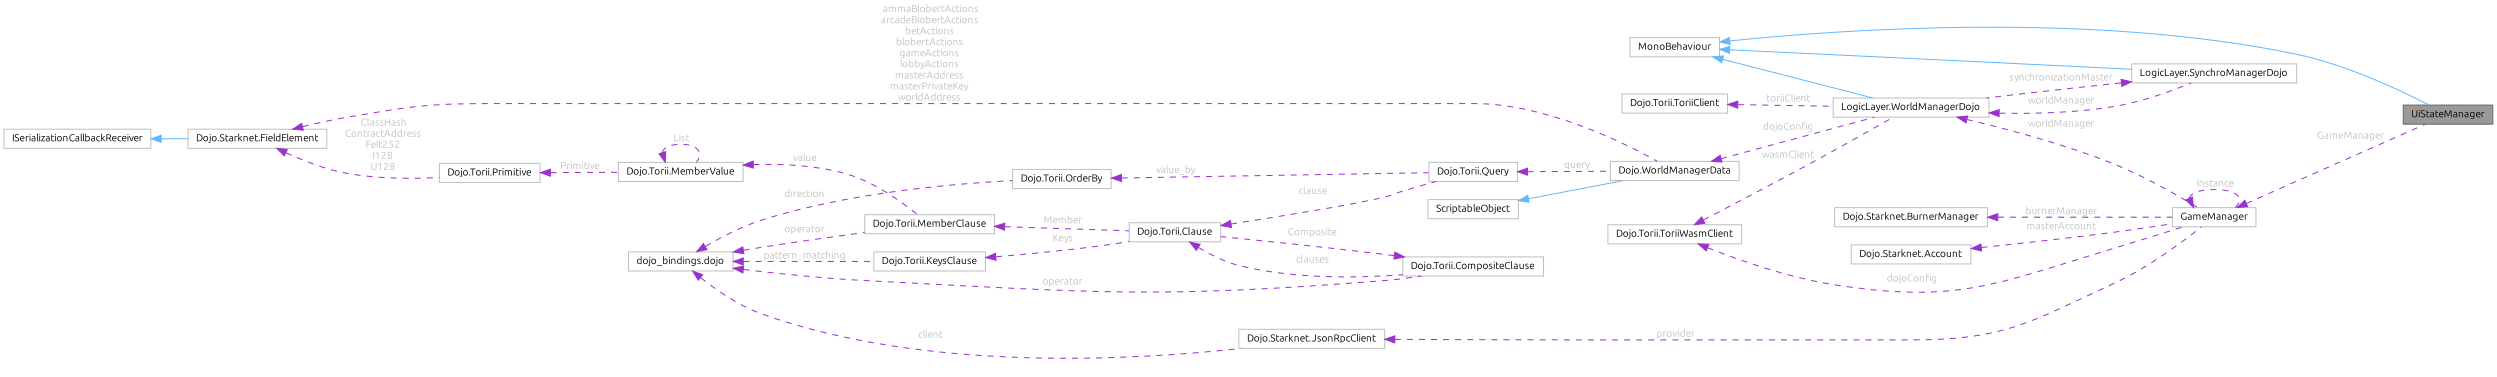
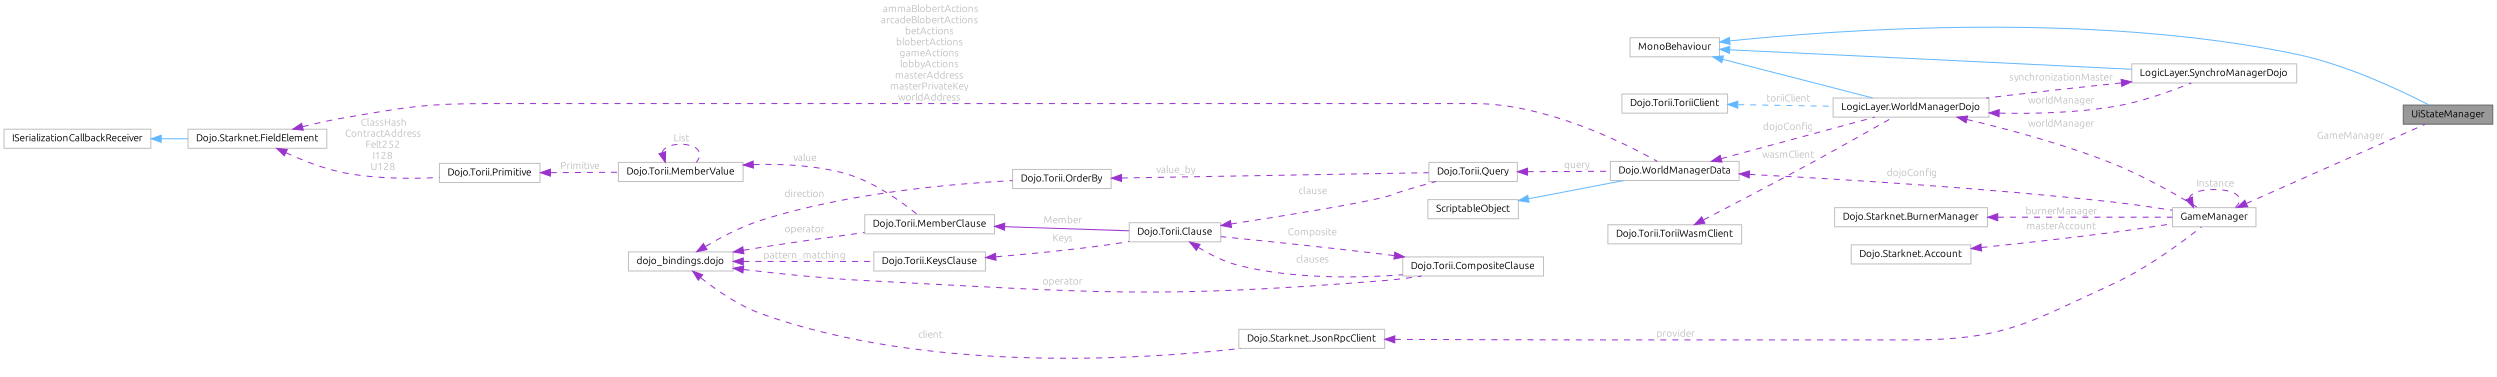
edge "LogicLayer.WorldManagerDojo" -> "Dojo.Torii.ToriiClient": color darkorchid3 -> steelblue1
edge "Dojo.Torii.Clause" -> "Dojo.Torii.MemberClause": style dashed -> solid
edge "GameManager" -> "Dojo.Torii.ToriiWasmClient": now "GameManager" -> "Dojo.WorldManagerData"
